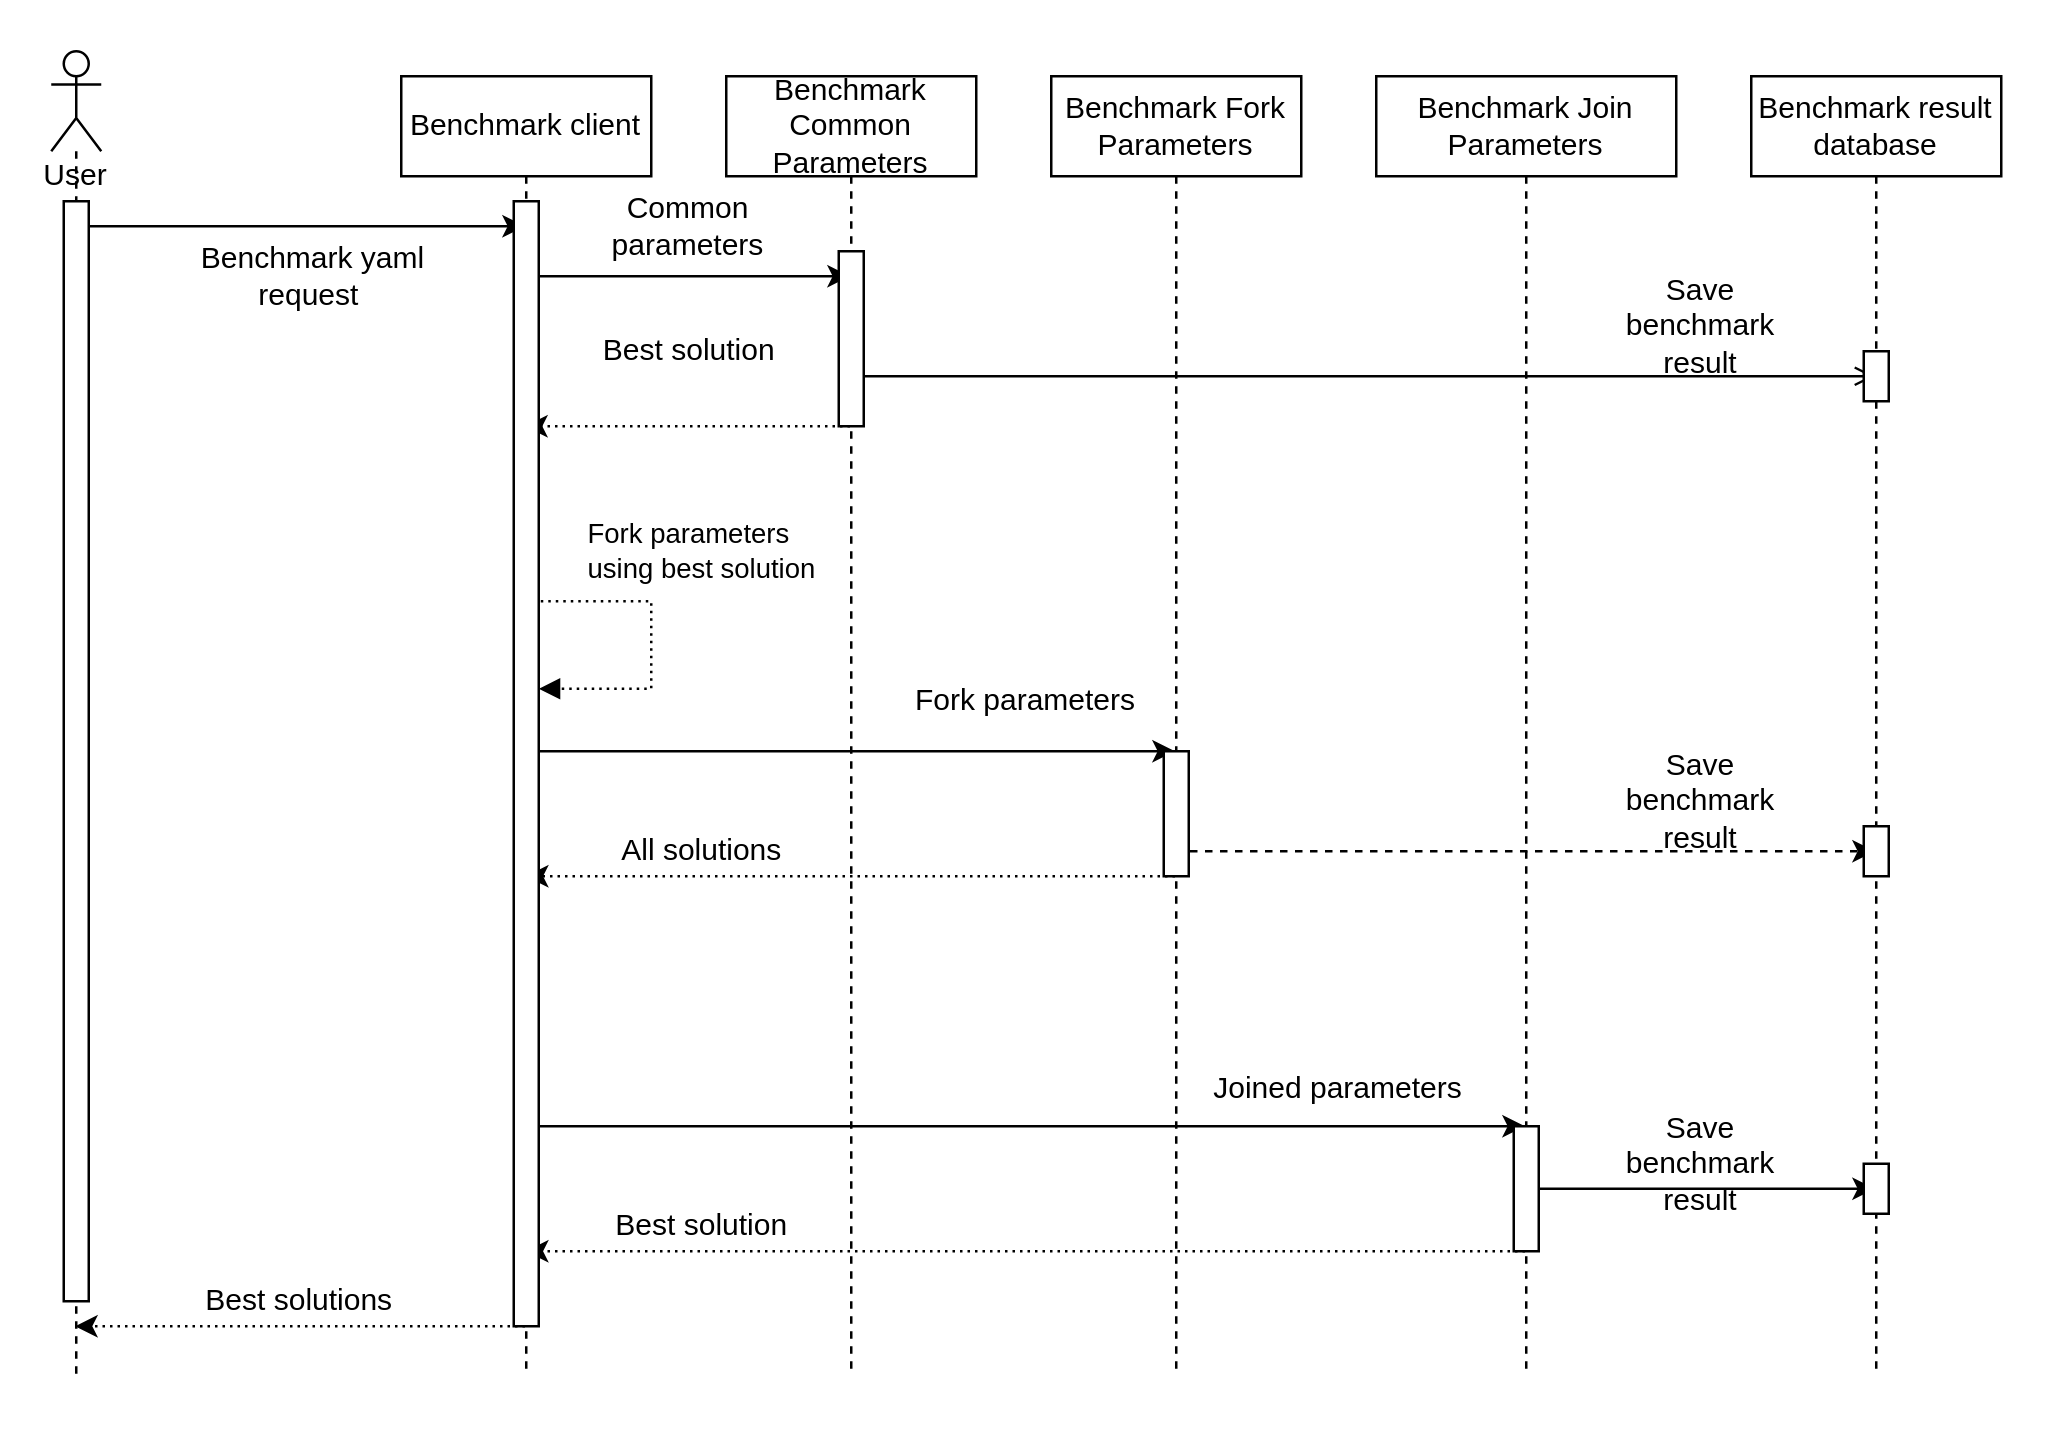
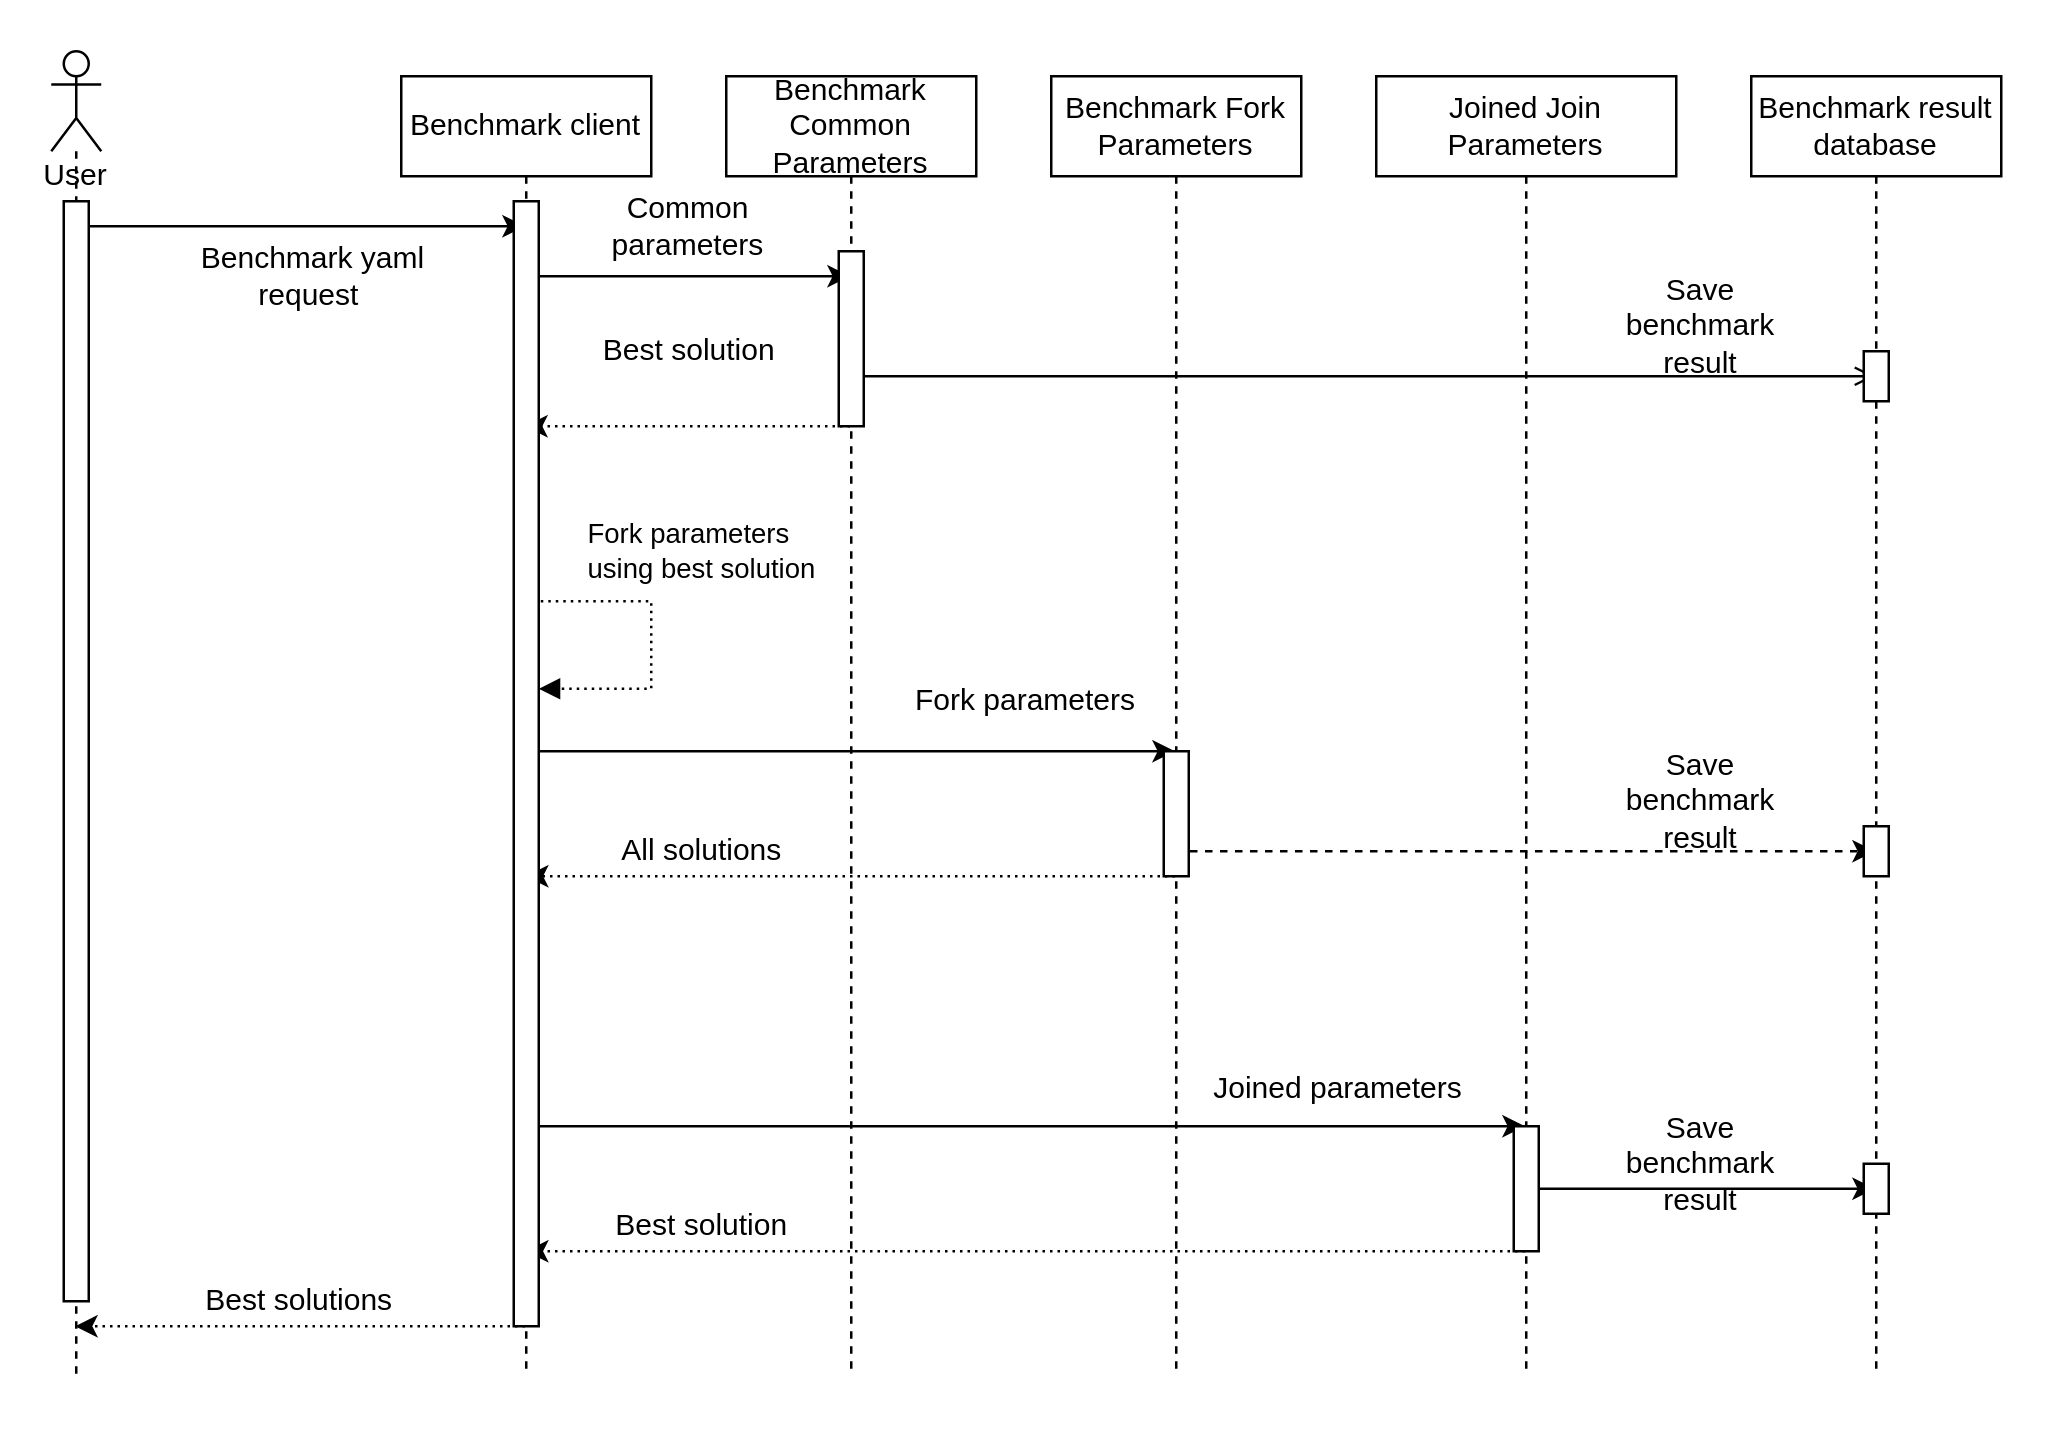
node "Benchmark Join Parameters": label "Benchmark Join Parameters" -> "Joined Join Parameters"
